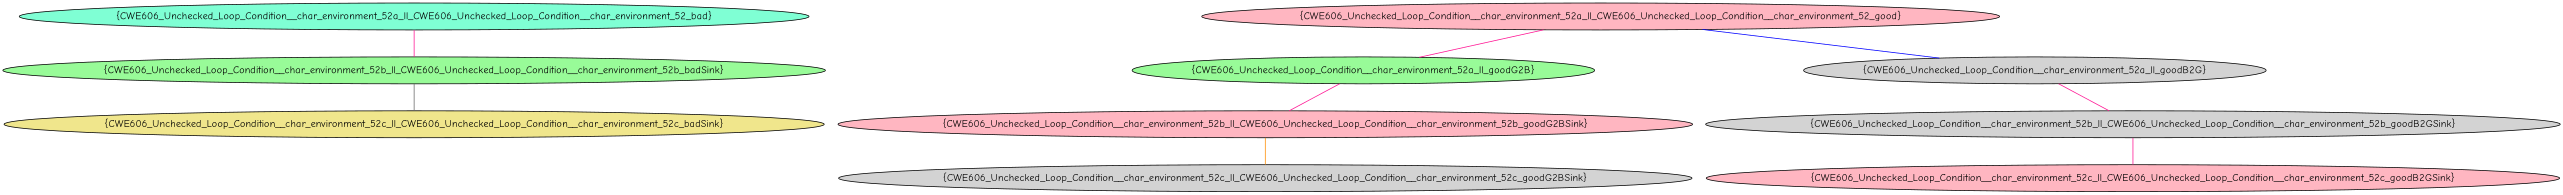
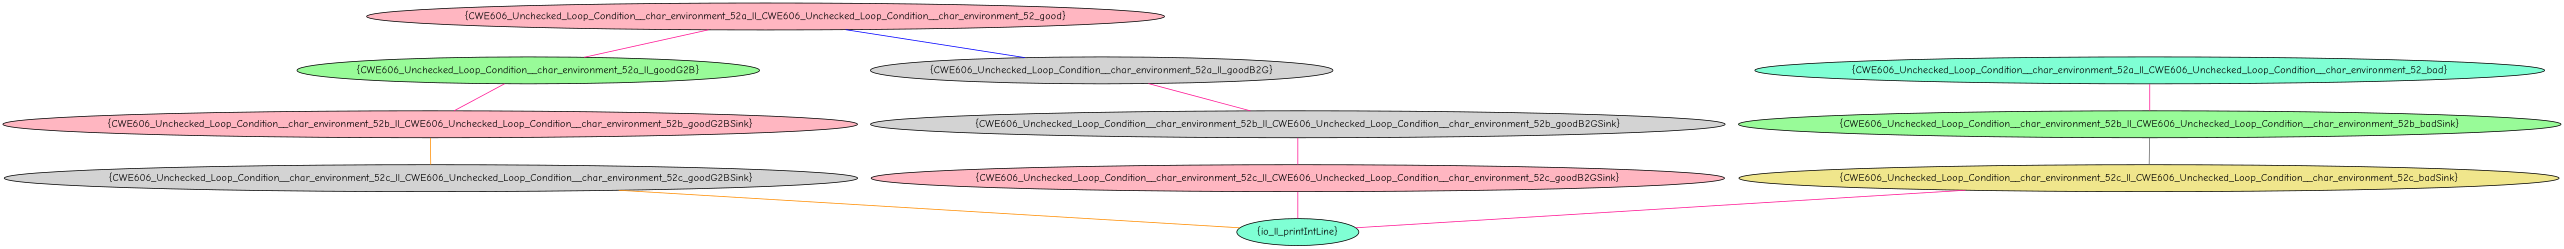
node "{io_ll_printIntLine}": added
